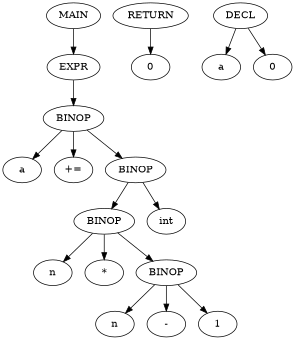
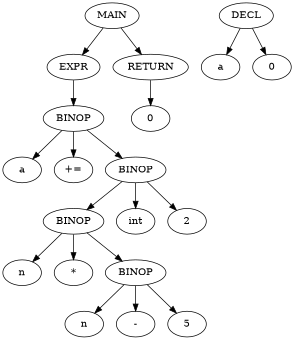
edge "MAIN" -> "RETURN": added
node "2": added
node "1": label "1" -> "5"
